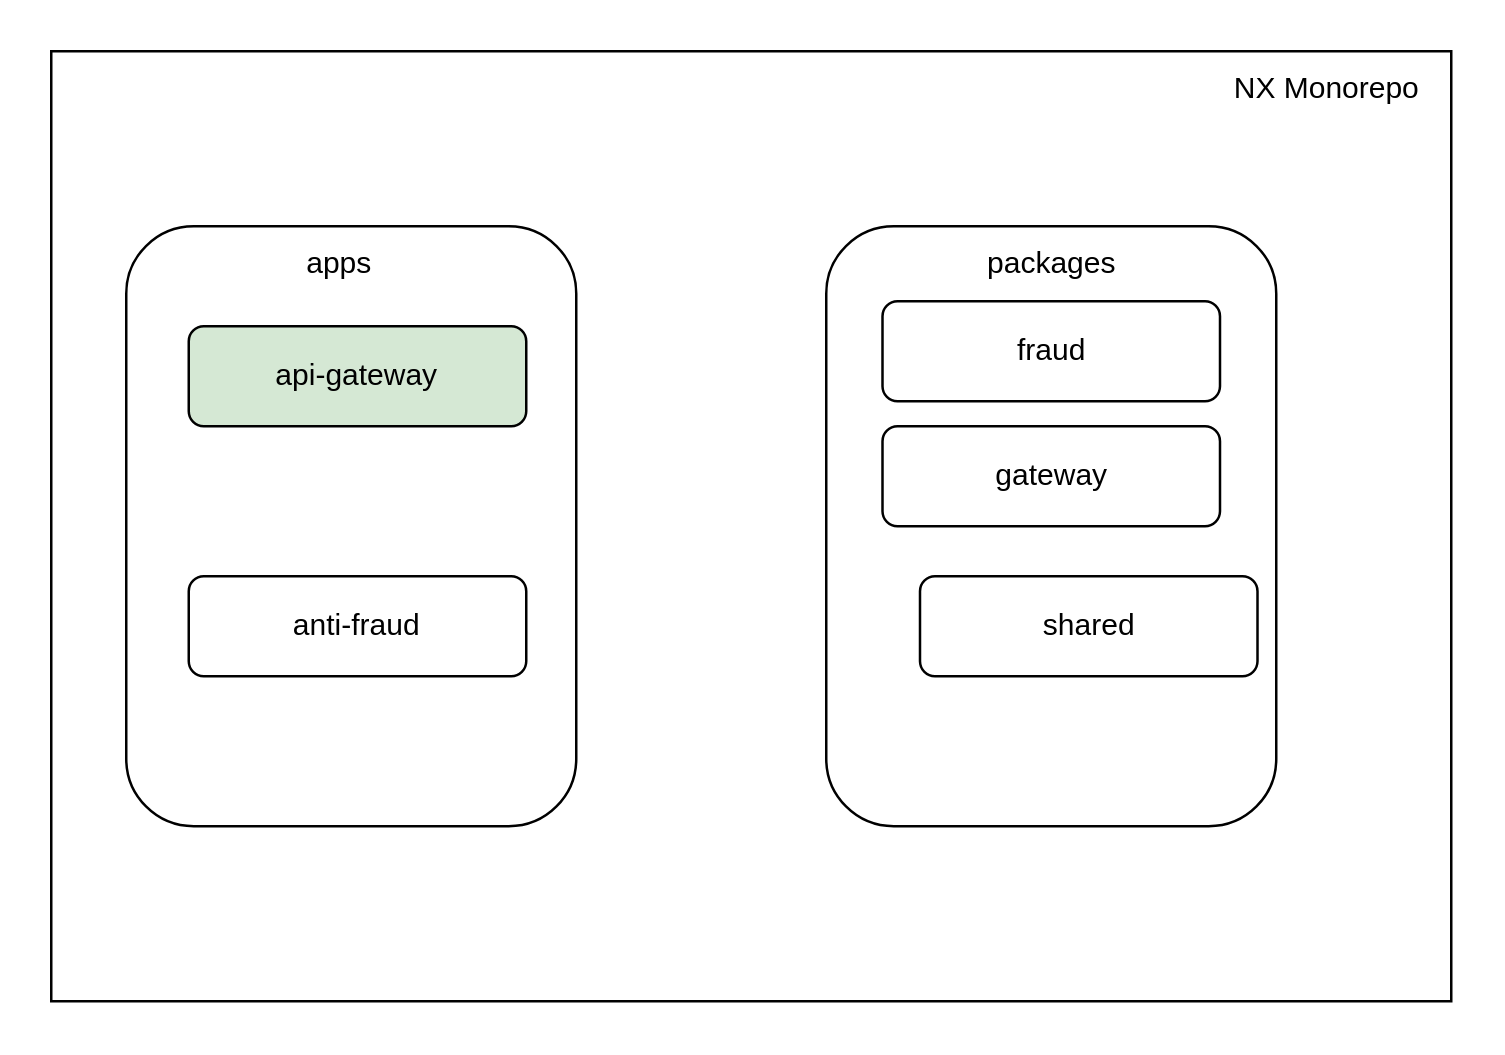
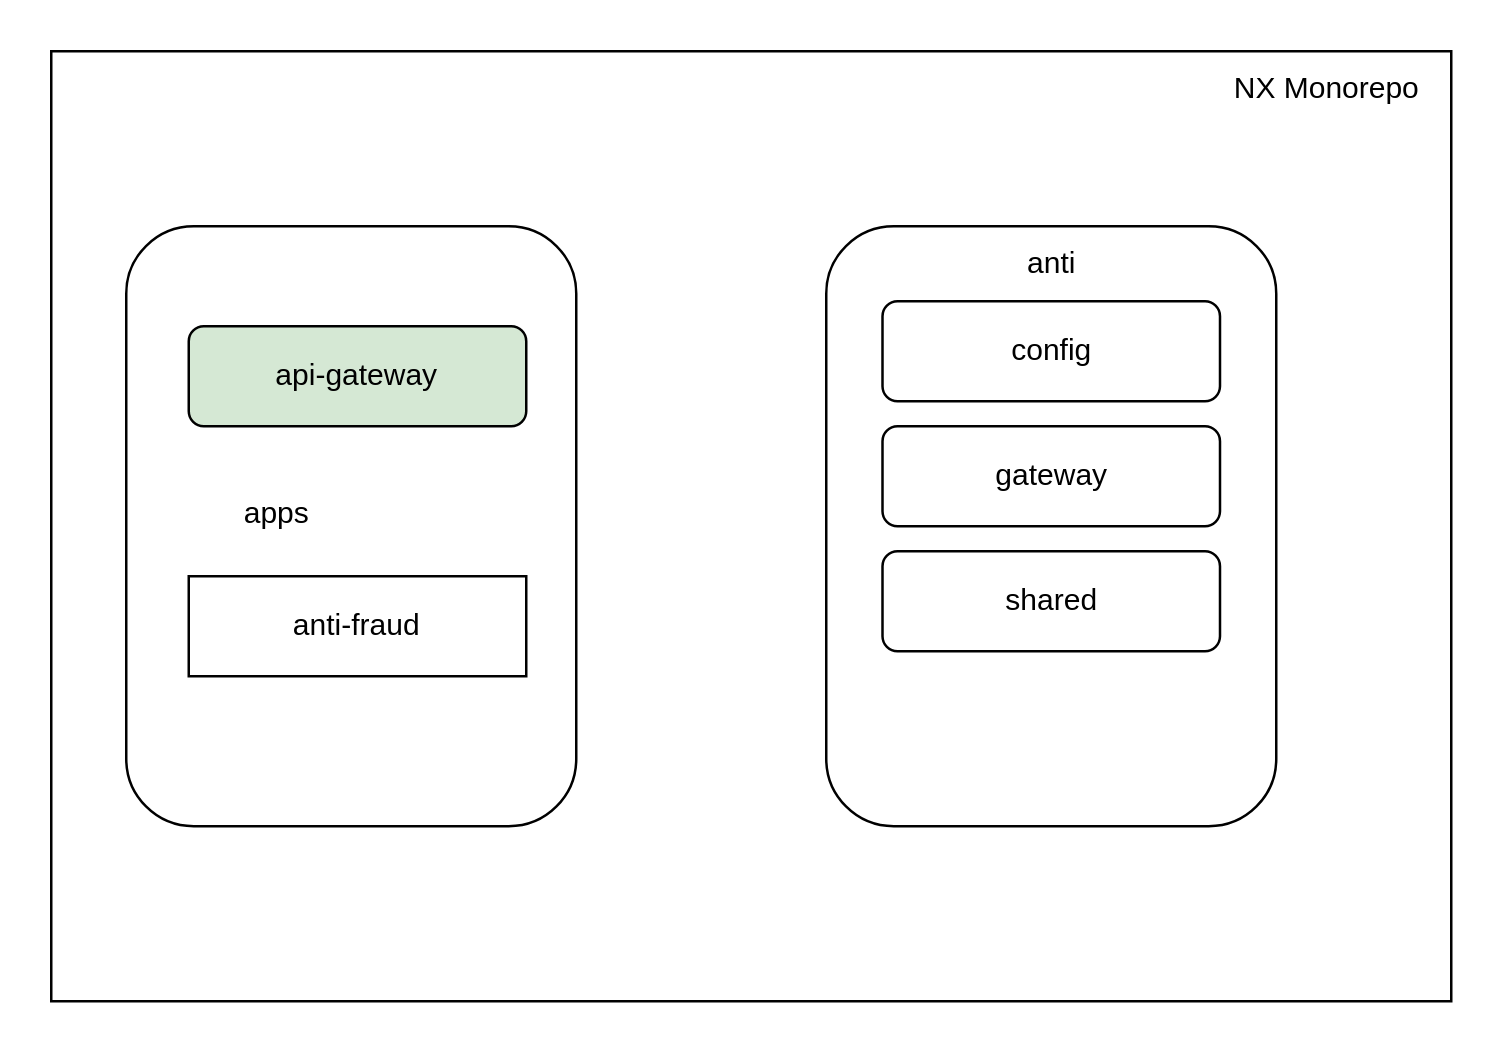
node "apps": moved (339, 264) -> (276, 514)
node "packages": label "packages" -> "anti"
node "fraud": label "fraud" -> "config"
node "anti-fraud": shape rounded rectangle -> rectangle
node "shared": moved (1089, 626) -> (1051, 601)
